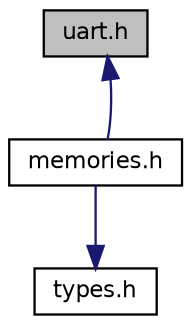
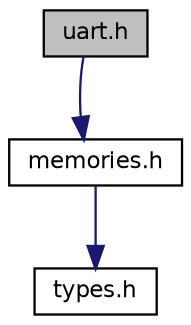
edge "memories.h" -> "uart.h": reversed
